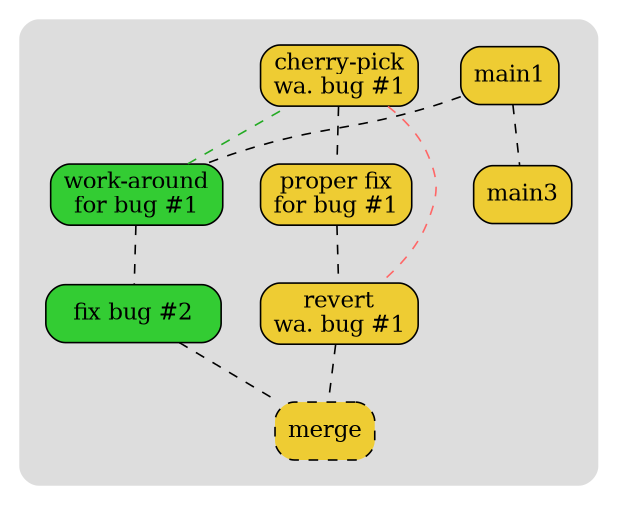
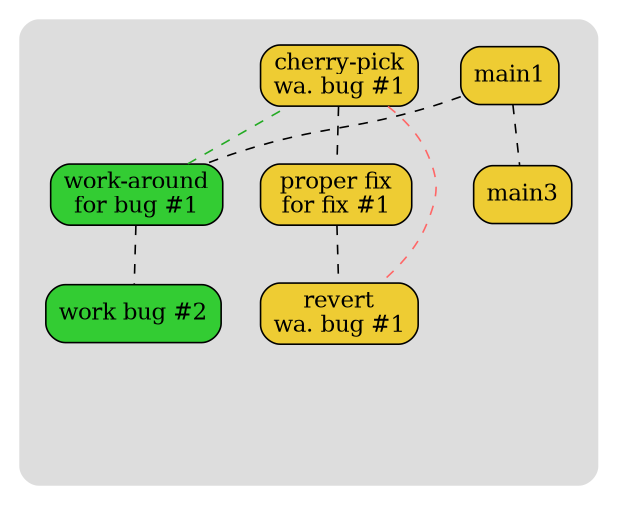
node "proper fix for bug #1": label "proper fix for bug #1" -> "proper fix for fix #1"
node "fix bug #2": label "fix bug #2" -> "work bug #2"
node "merge": removed
